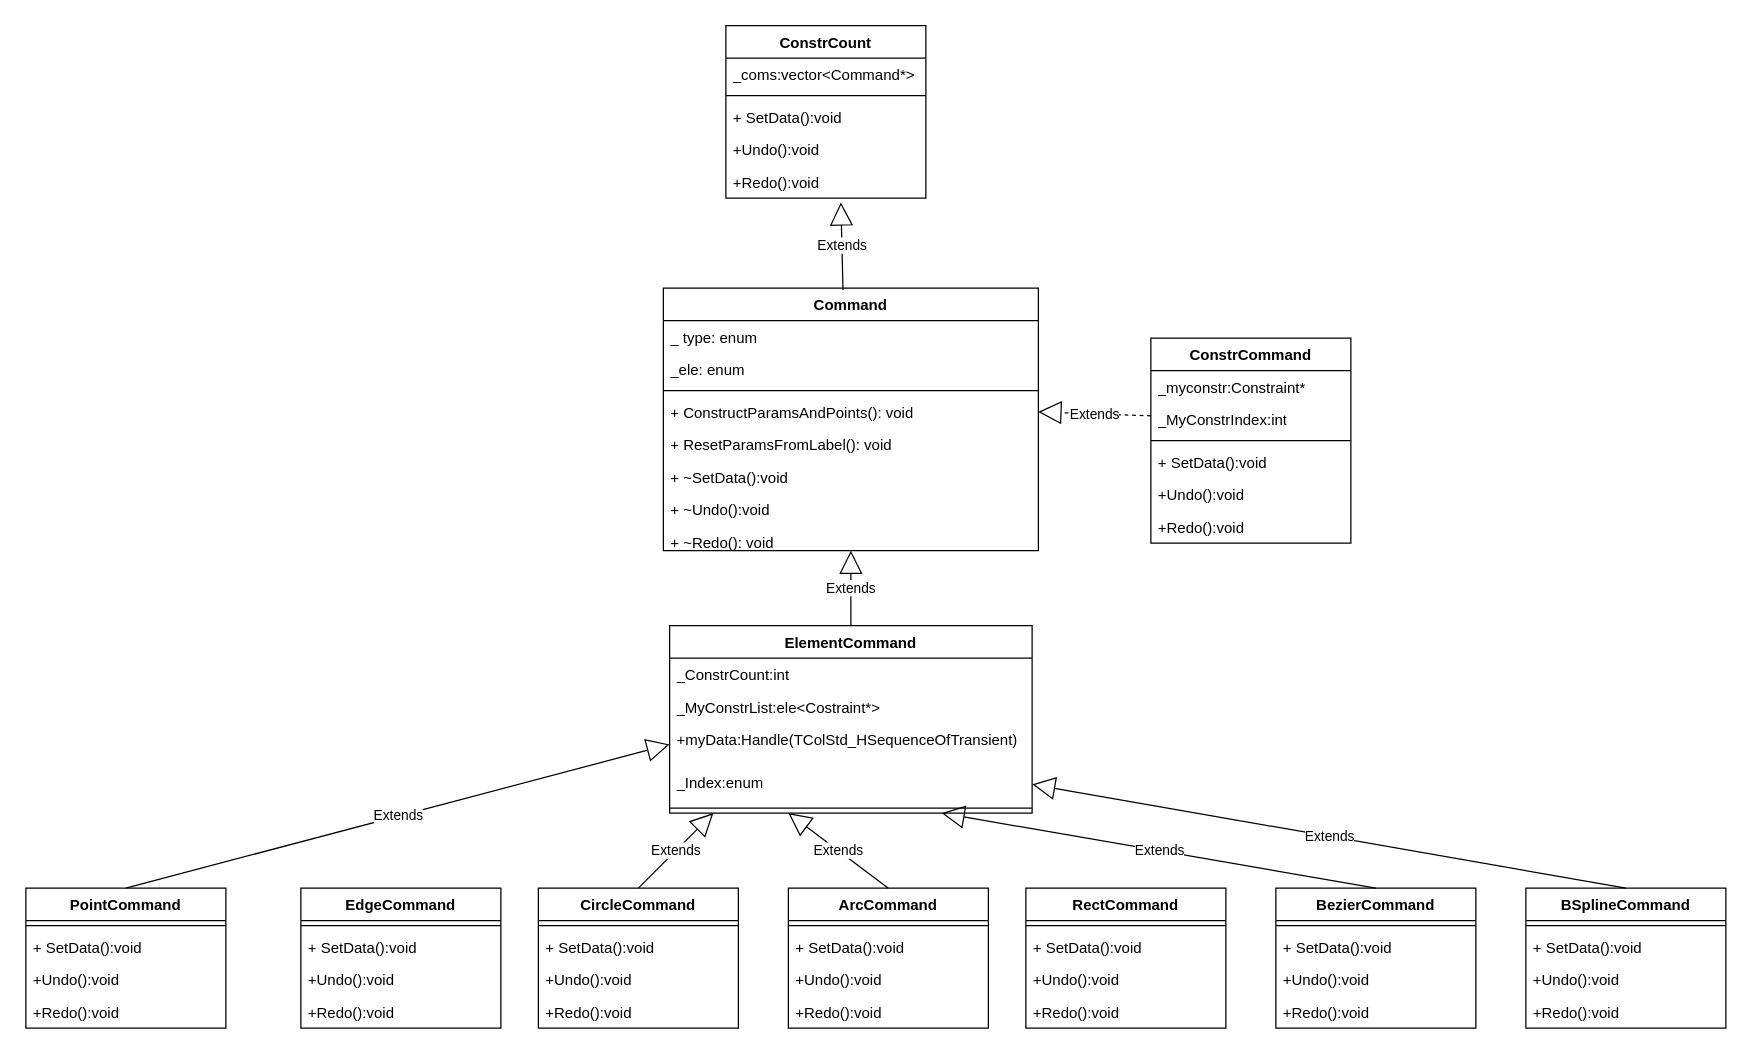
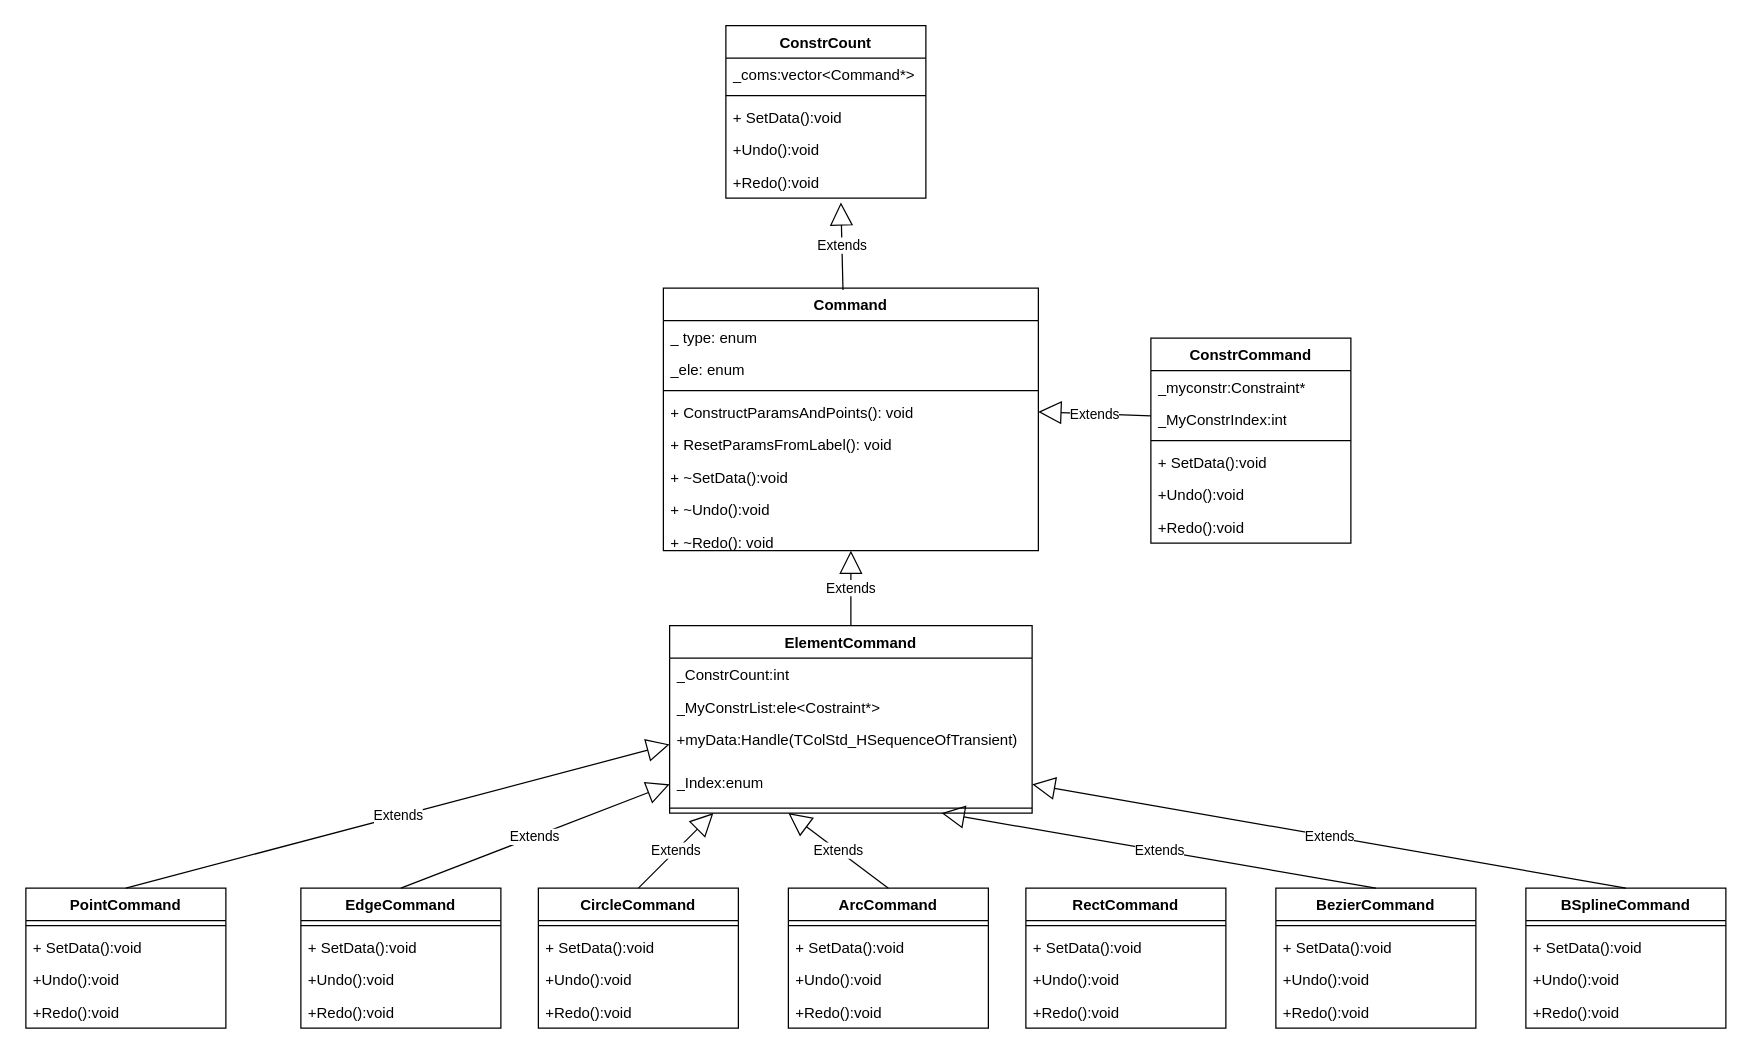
edge "_MyConstrIndex:int" -> "+ ConstructParamsAndPoints(): void": style dashed -> solid
edge "EdgeCommand" -> "_Index:enum": added, label "Extends"
